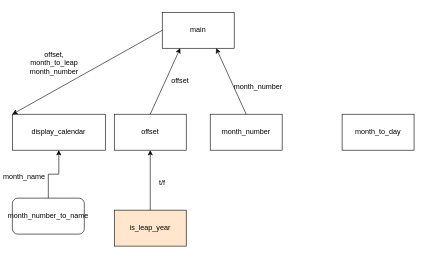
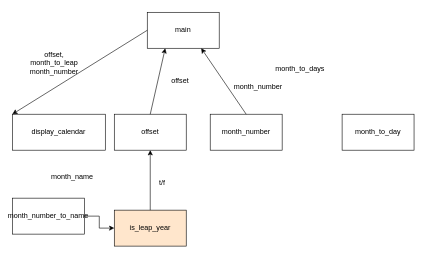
node "main": moved (198, 30) -> (183, 30)
node "month_to_days": added
edge "month_number_to_name" -> "display_calendar": now "month_number_to_name" -> "is_leap_year"
node "month_name": moved (24, 177) -> (72, 177)
node "month_number_to_name": shape rounded rectangle -> rectangle
